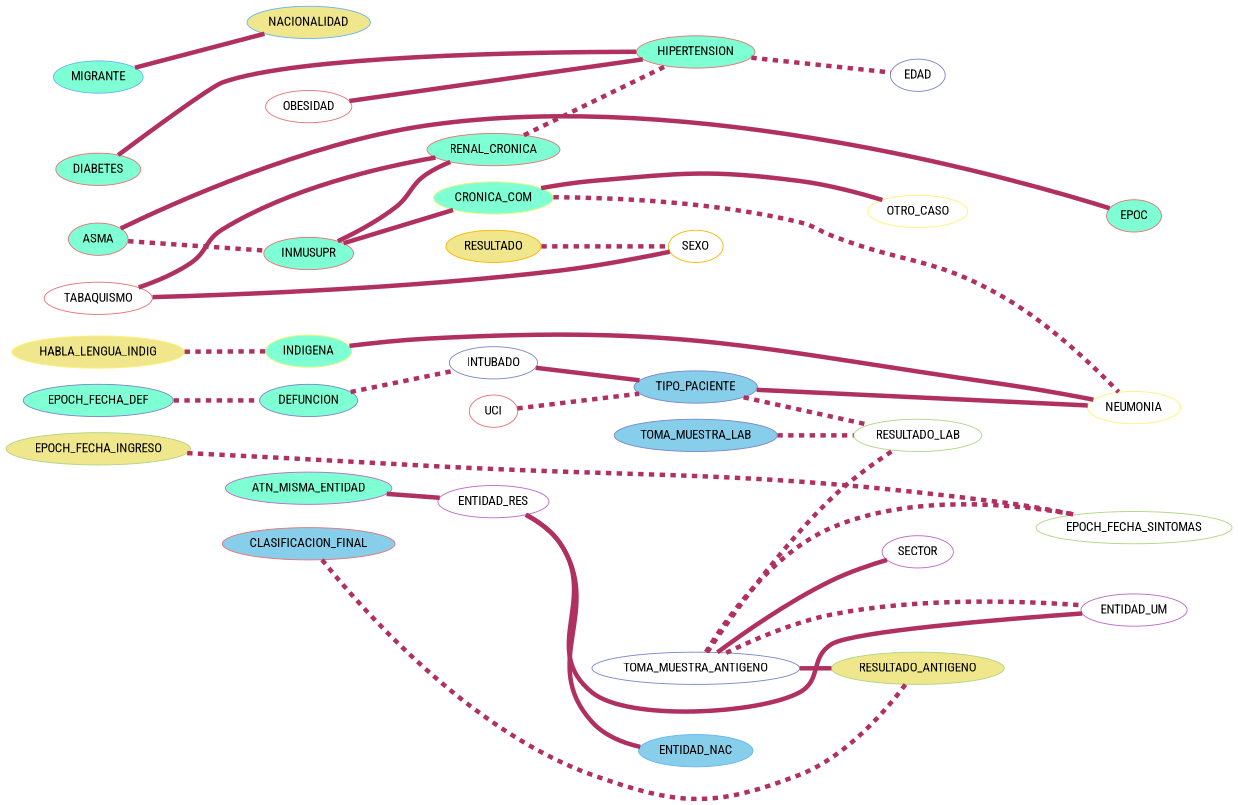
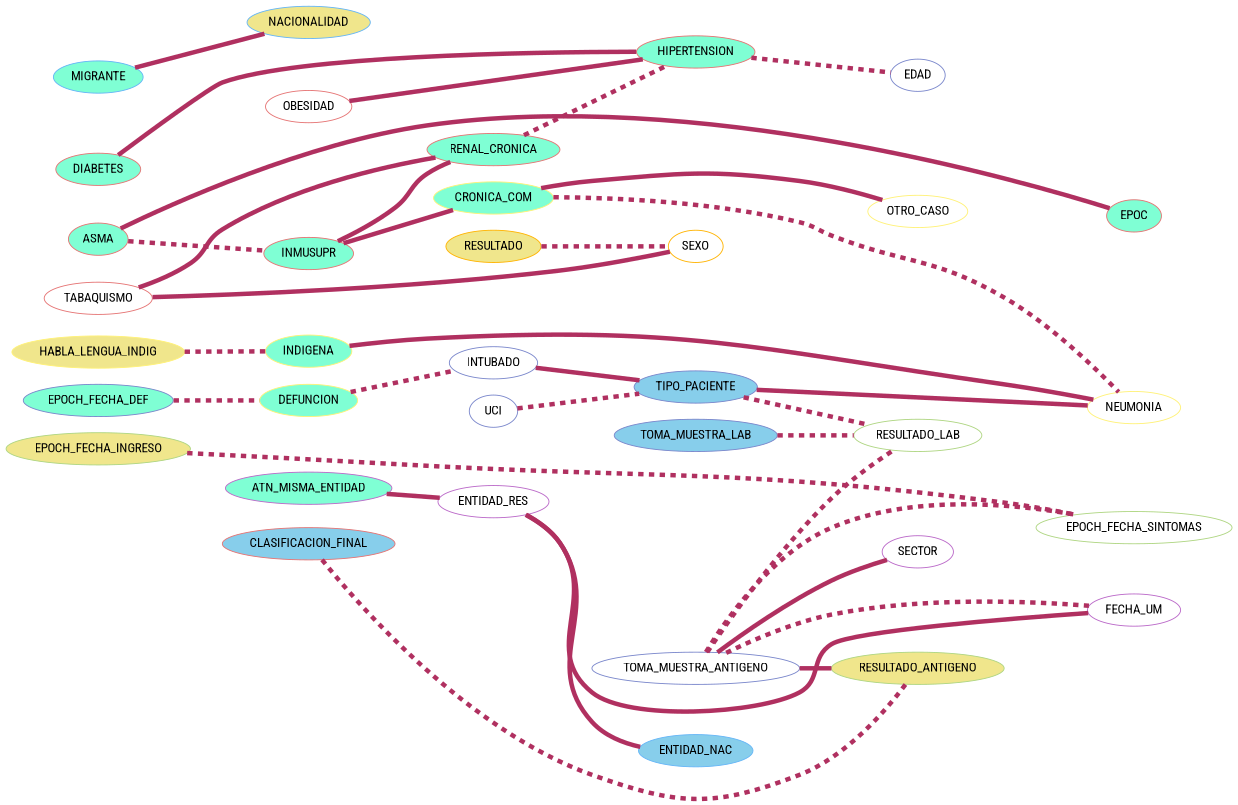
node "DEFUNCION": color #7986cb -> #fff176
node "UCI": color #e57373 -> #7986cb
node "ENTIDAD_UM": label "ENTIDAD_UM" -> "FECHA_UM"
